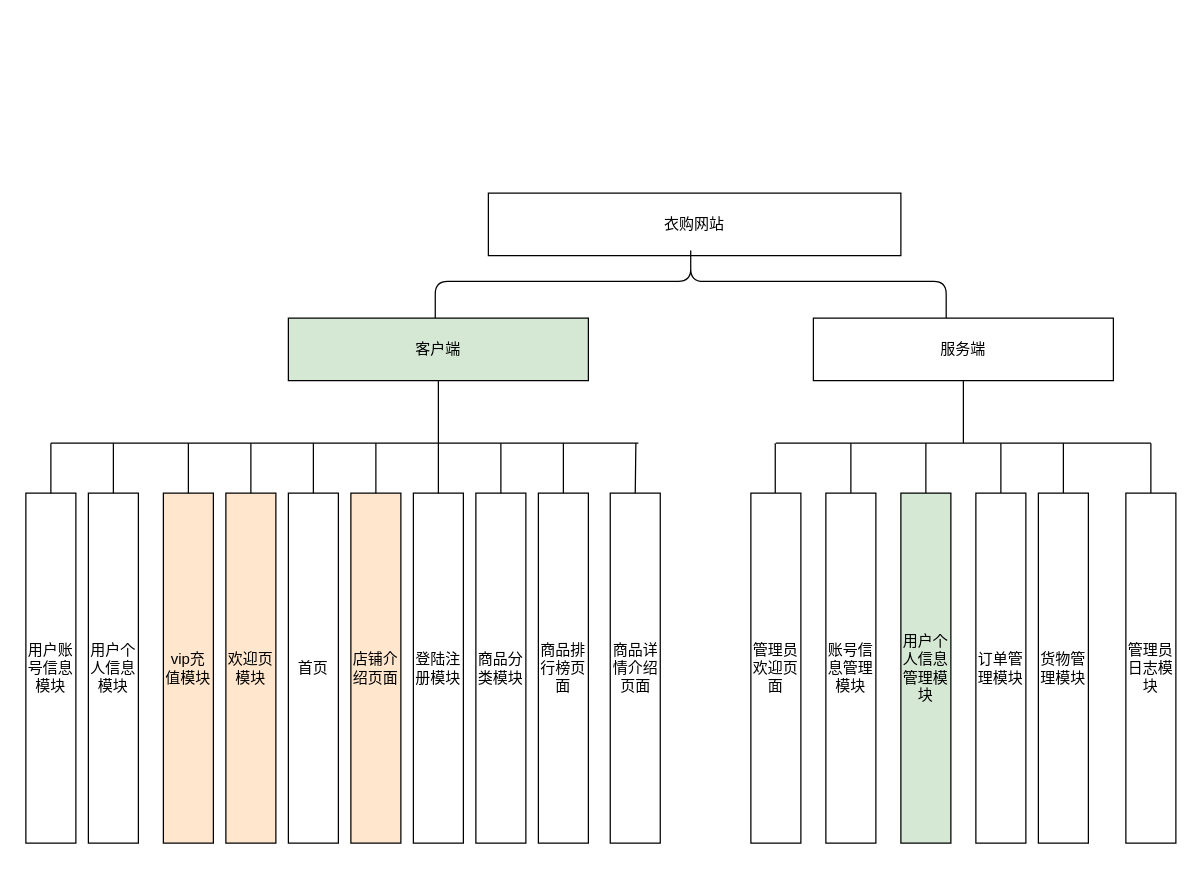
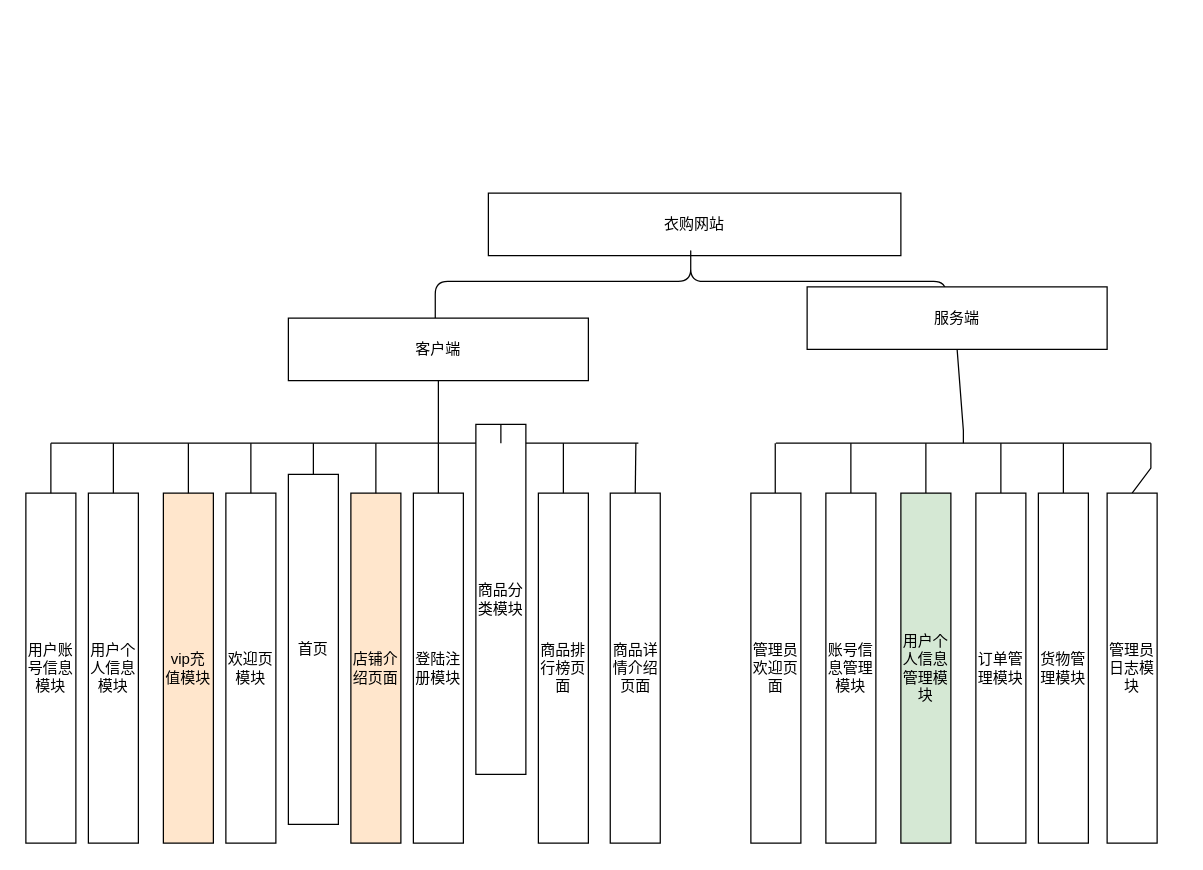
node "客户端": fillcolor #d5e8d4 -> #ffffff
node "服务端": moved (963, 349) -> (957, 318)
node "欢迎页模块": fillcolor #ffe6cc -> #ffffff
node "首页": moved (313, 668) -> (313, 649)
node "商品分类模块": moved (501, 668) -> (501, 599)
node "管理员日志模块": moved (1151, 668) -> (1132, 668)
